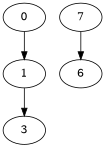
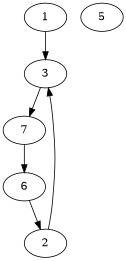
node "0": removed
node "5": added
edge "3" -> "7": added
node "2": added
